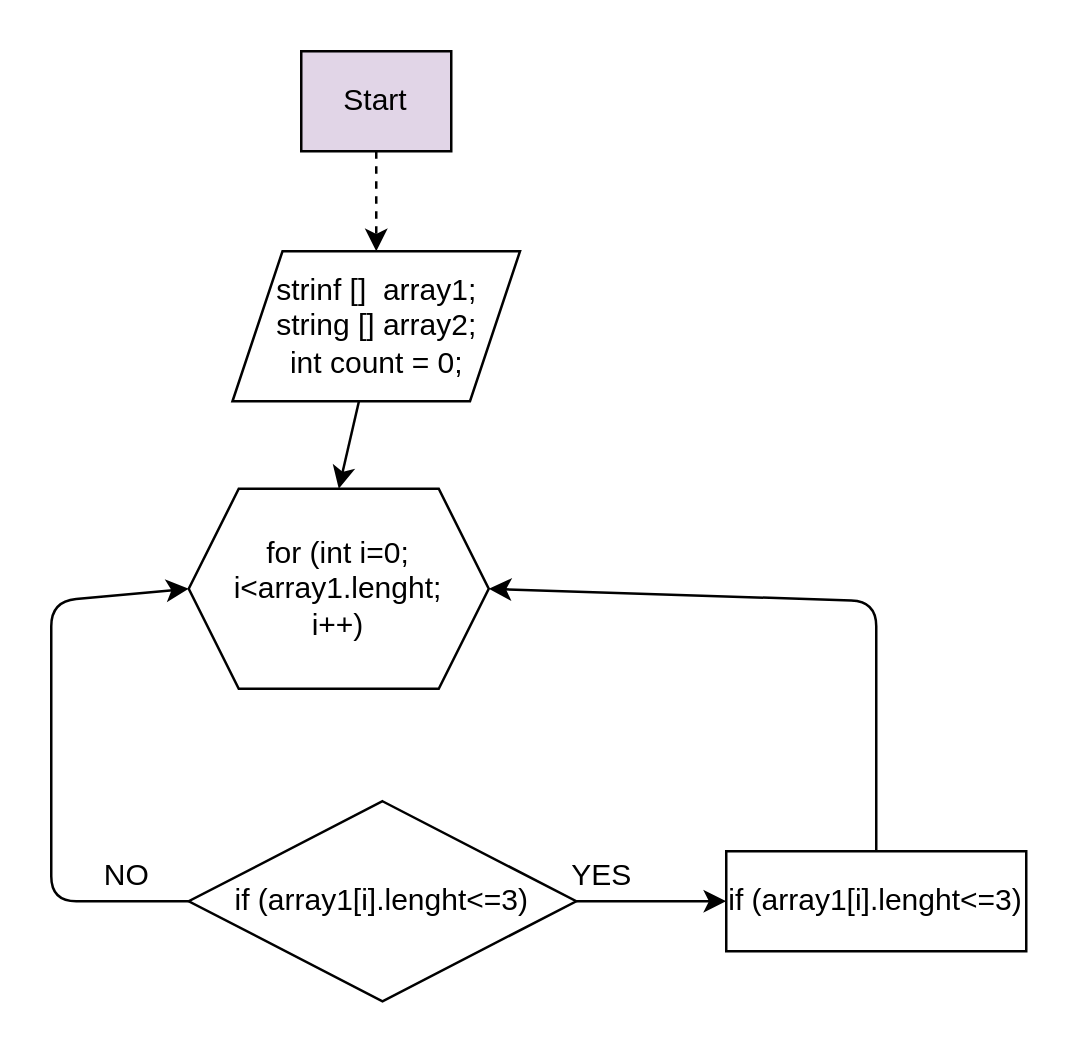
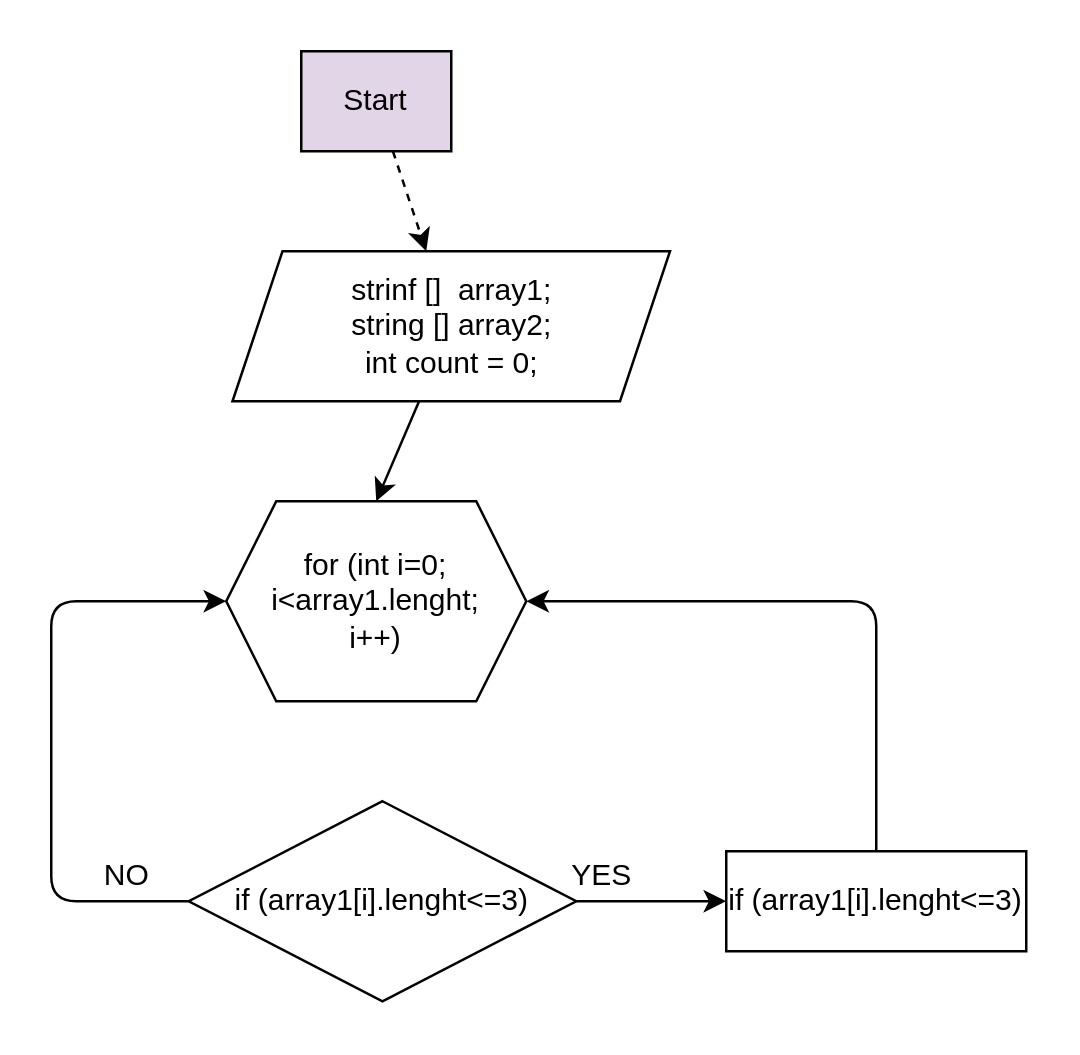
node "strinf [] array1; string [] array2; int count = 0;": size 288x150 -> 438x150
node "for (int i=0; i<array1.lenght; i++)": moved (339, 589) -> (376, 601)
